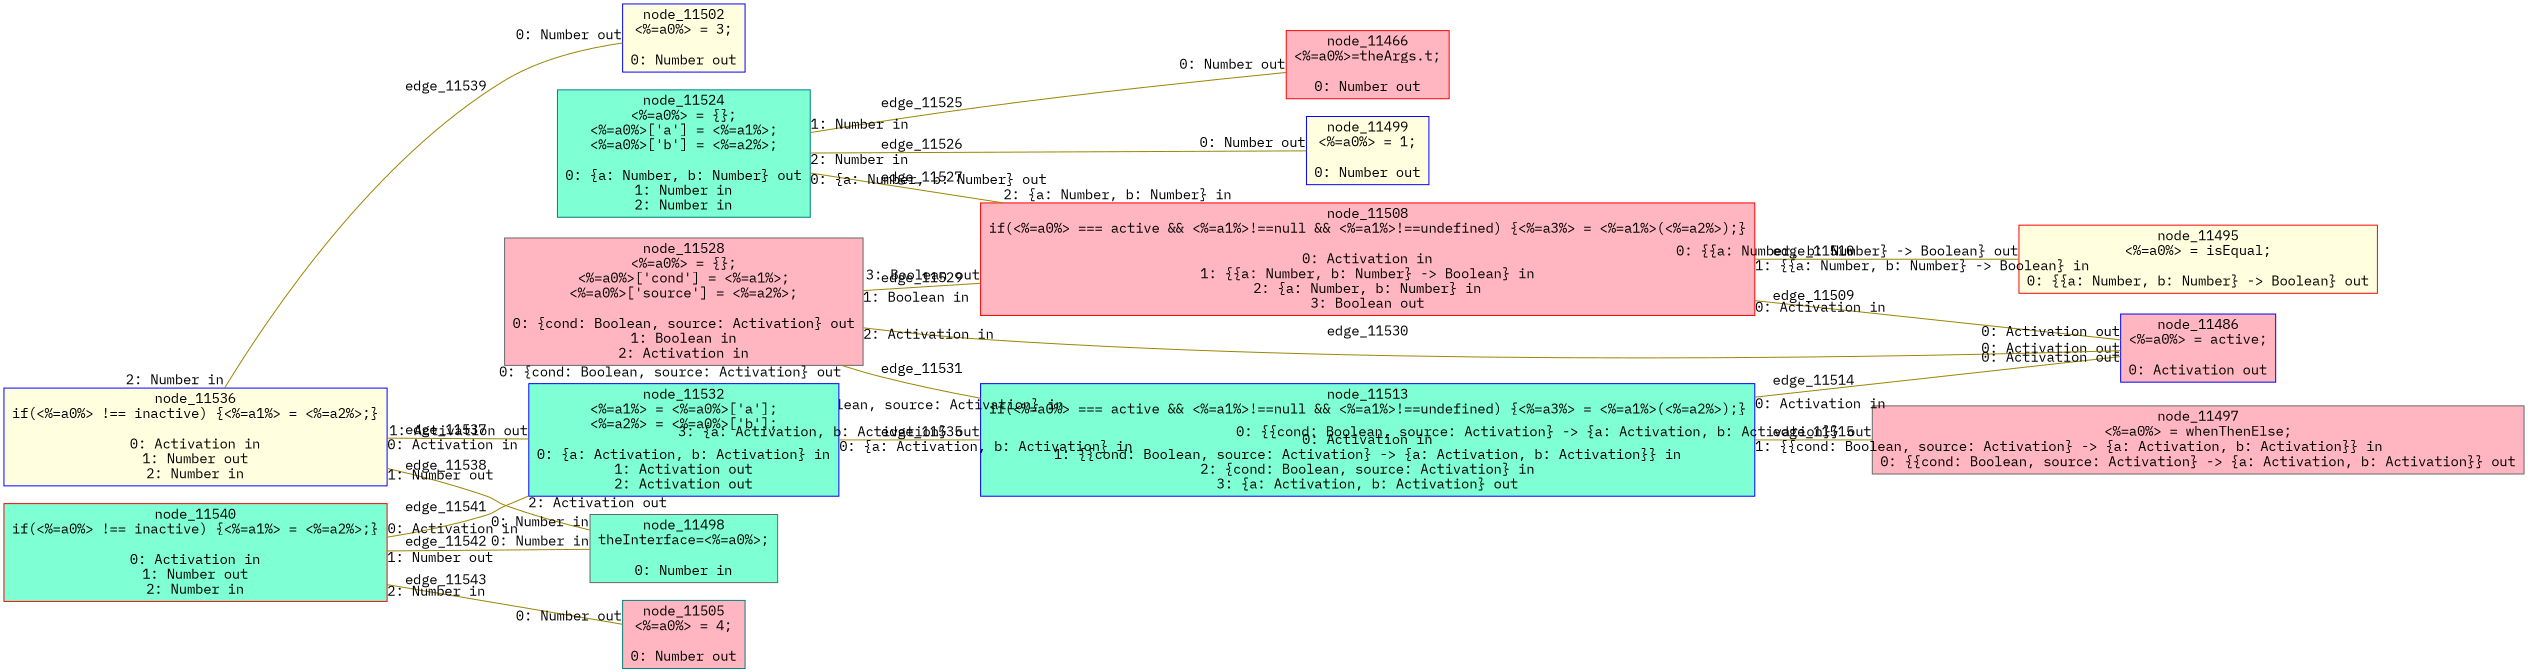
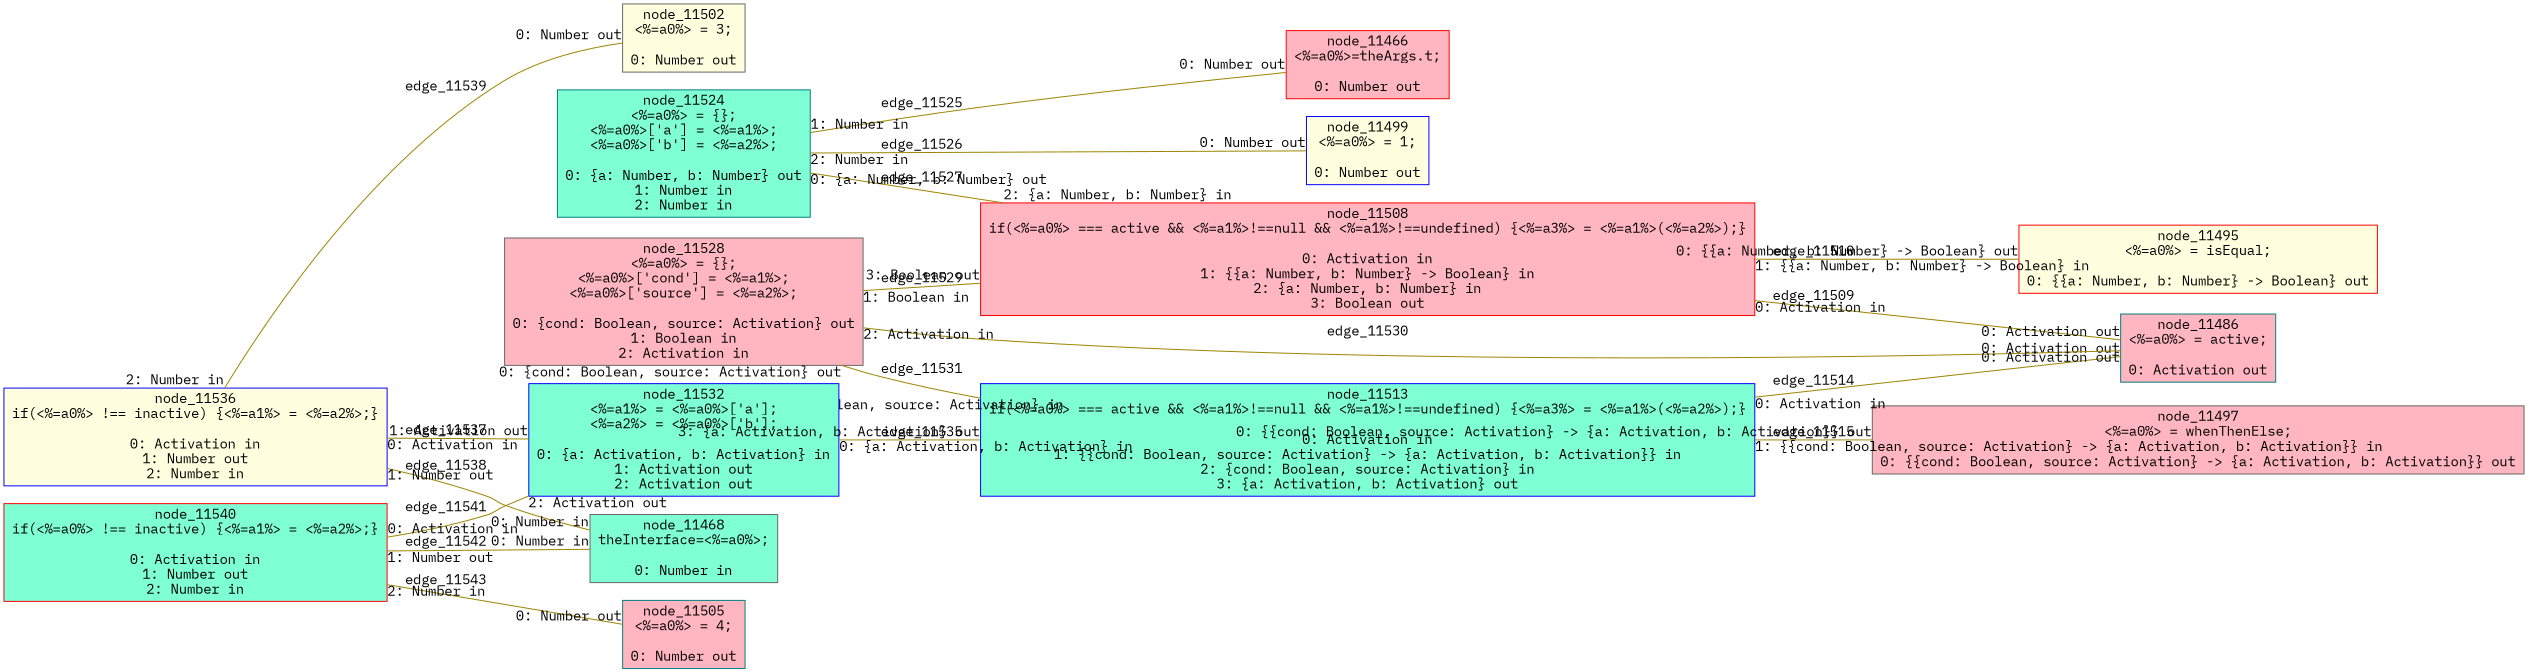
node "node_11502 <%=a0%> = 3; 0: Number out": color blue -> gray40
node "node_11486 <%=a0%> = active; 0: Activation out": color blue -> teal
node "node_11498 theInterface=<%=a0%>; 0: Number in": label "node_11498 theInterface=<%=a0%>; 0: Number in" -> "node_11468 theInterface=<%=a0%>; 0: Number in"
